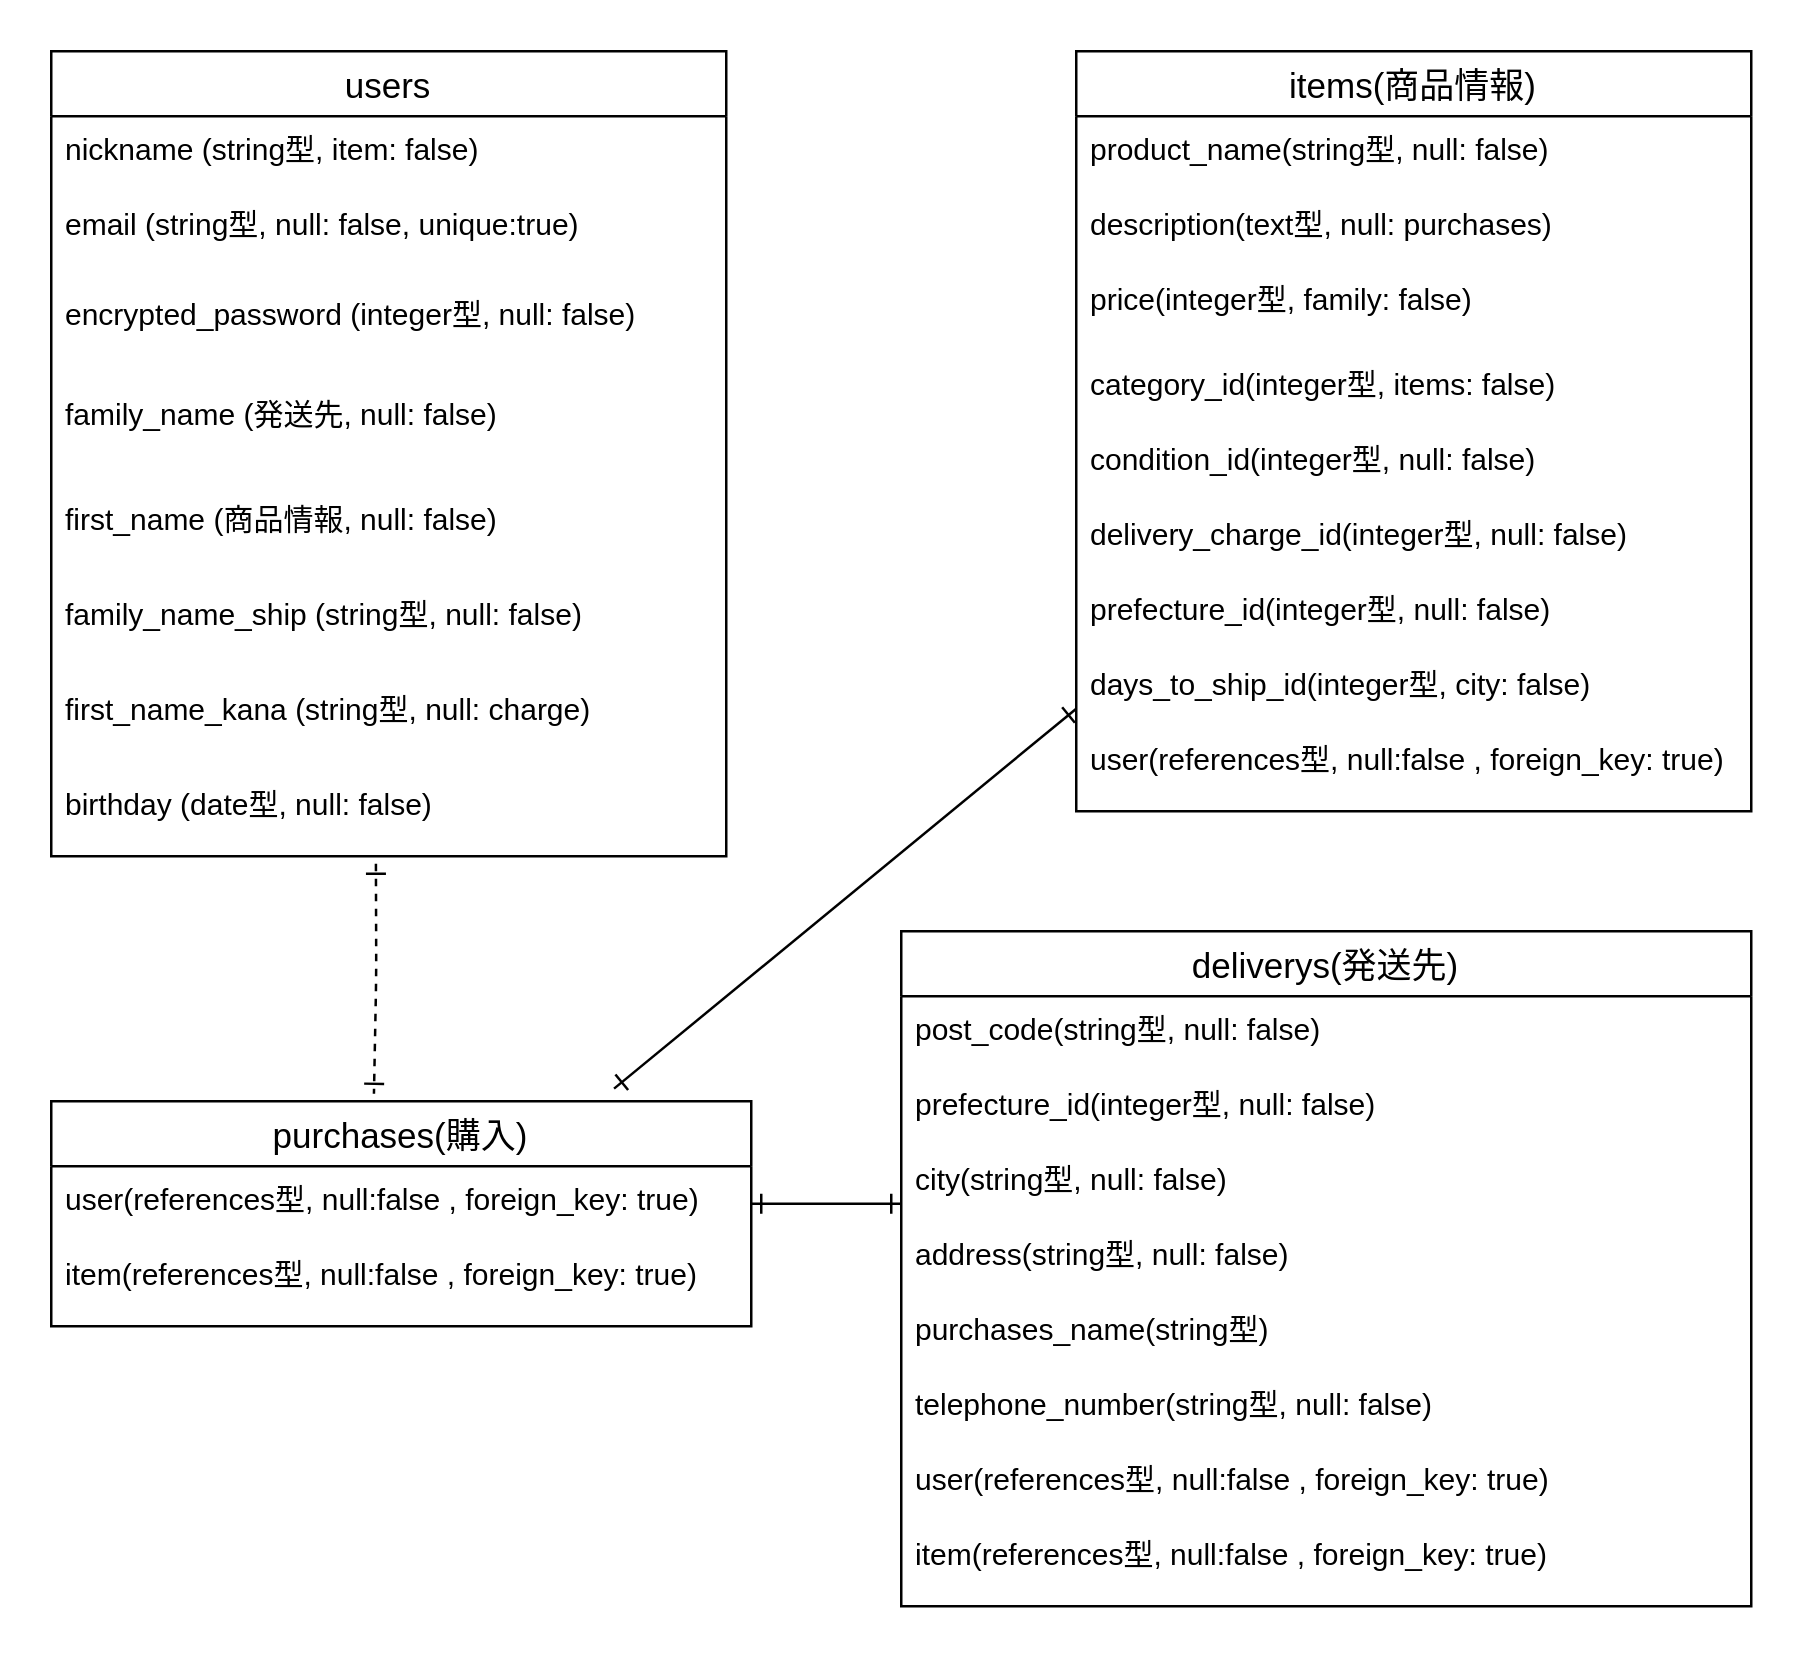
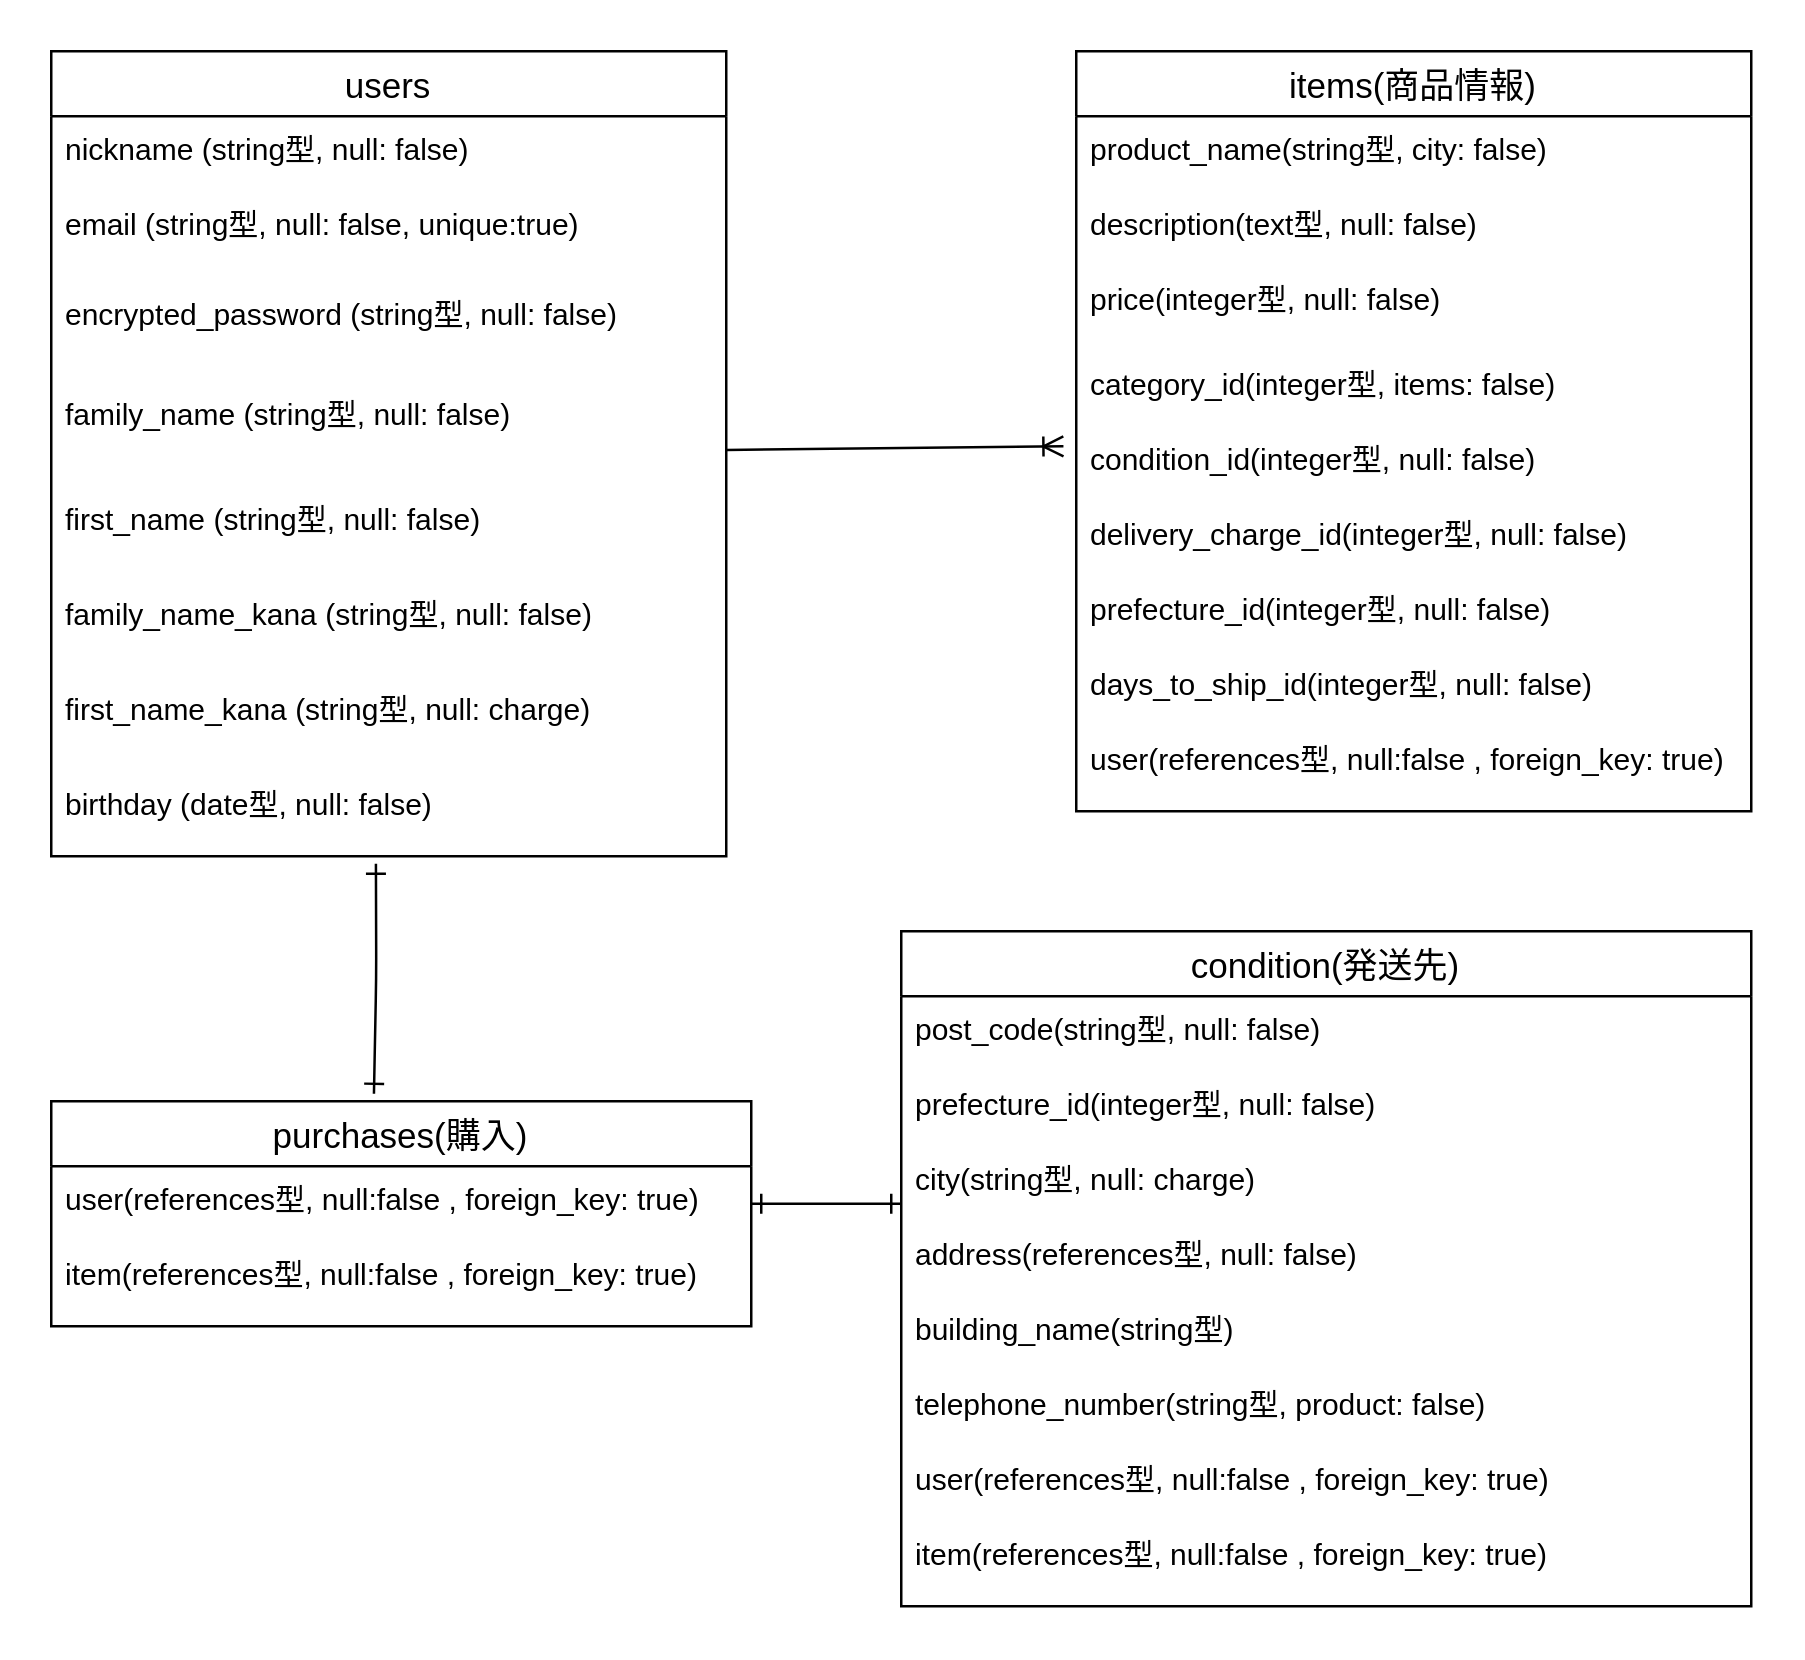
node "nickname (string型, item: false)": label "nickname (string型, item: false)" -> "nickname (string型, null: false)"
node "product_name(string型, null: false)": label "product_name(string型, null: false)" -> "product_name(string型, city: false)"
node "description(text型, null: purchases)": label "description(text型, null: purchases)" -> "description(text型, null: false)"
node "price(integer型, family: false)": label "price(integer型, family: false)" -> "price(integer型, null: false)"
node "encrypted_password (integer型, null: false)": label "encrypted_password (integer型, null: false)" -> "encrypted_password (string型, null: false)"
node "family_name (発送先, null: false)": label "family_name (発送先, null: false)" -> "family_name (string型, null: false)"
edge "users" -> "condition_id(integer型, null: false)": added
node "first_name (商品情報, null: false)": label "first_name (商品情報, null: false)" -> "first_name (string型, null: false)"
node "family_name_ship (string型, null: false)": label "family_name_ship (string型, null: false)" -> "family_name_kana (string型, null: false)"
node "days_to_ship_id(integer型, city: false)": label "days_to_ship_id(integer型, city: false)" -> "days_to_ship_id(integer型, null: false)"
edge "items(商品情報)" -- "purchases(購入)": removed
node "deliverys(発送先)": label "deliverys(発送先)" -> "condition(発送先)"
edge "birthday (date型, null: false)" -- "purchases(購入)": style dashed -> solid
node "city(string型, null: false)": label "city(string型, null: false)" -> "city(string型, null: charge)"
node "address(string型, null: false)": label "address(string型, null: false)" -> "address(references型, null: false)"
node "purchases_name(string型)": label "purchases_name(string型)" -> "building_name(string型)"
node "telephone_number(string型, null: false)": label "telephone_number(string型, null: false)" -> "telephone_number(string型, product: false)"
